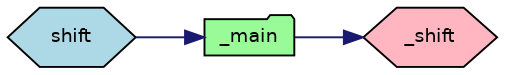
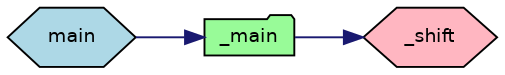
node "shift": label "shift" -> "main"
